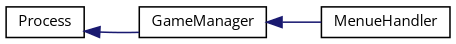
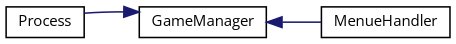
edge "GameManager" -> "Process": reversed
